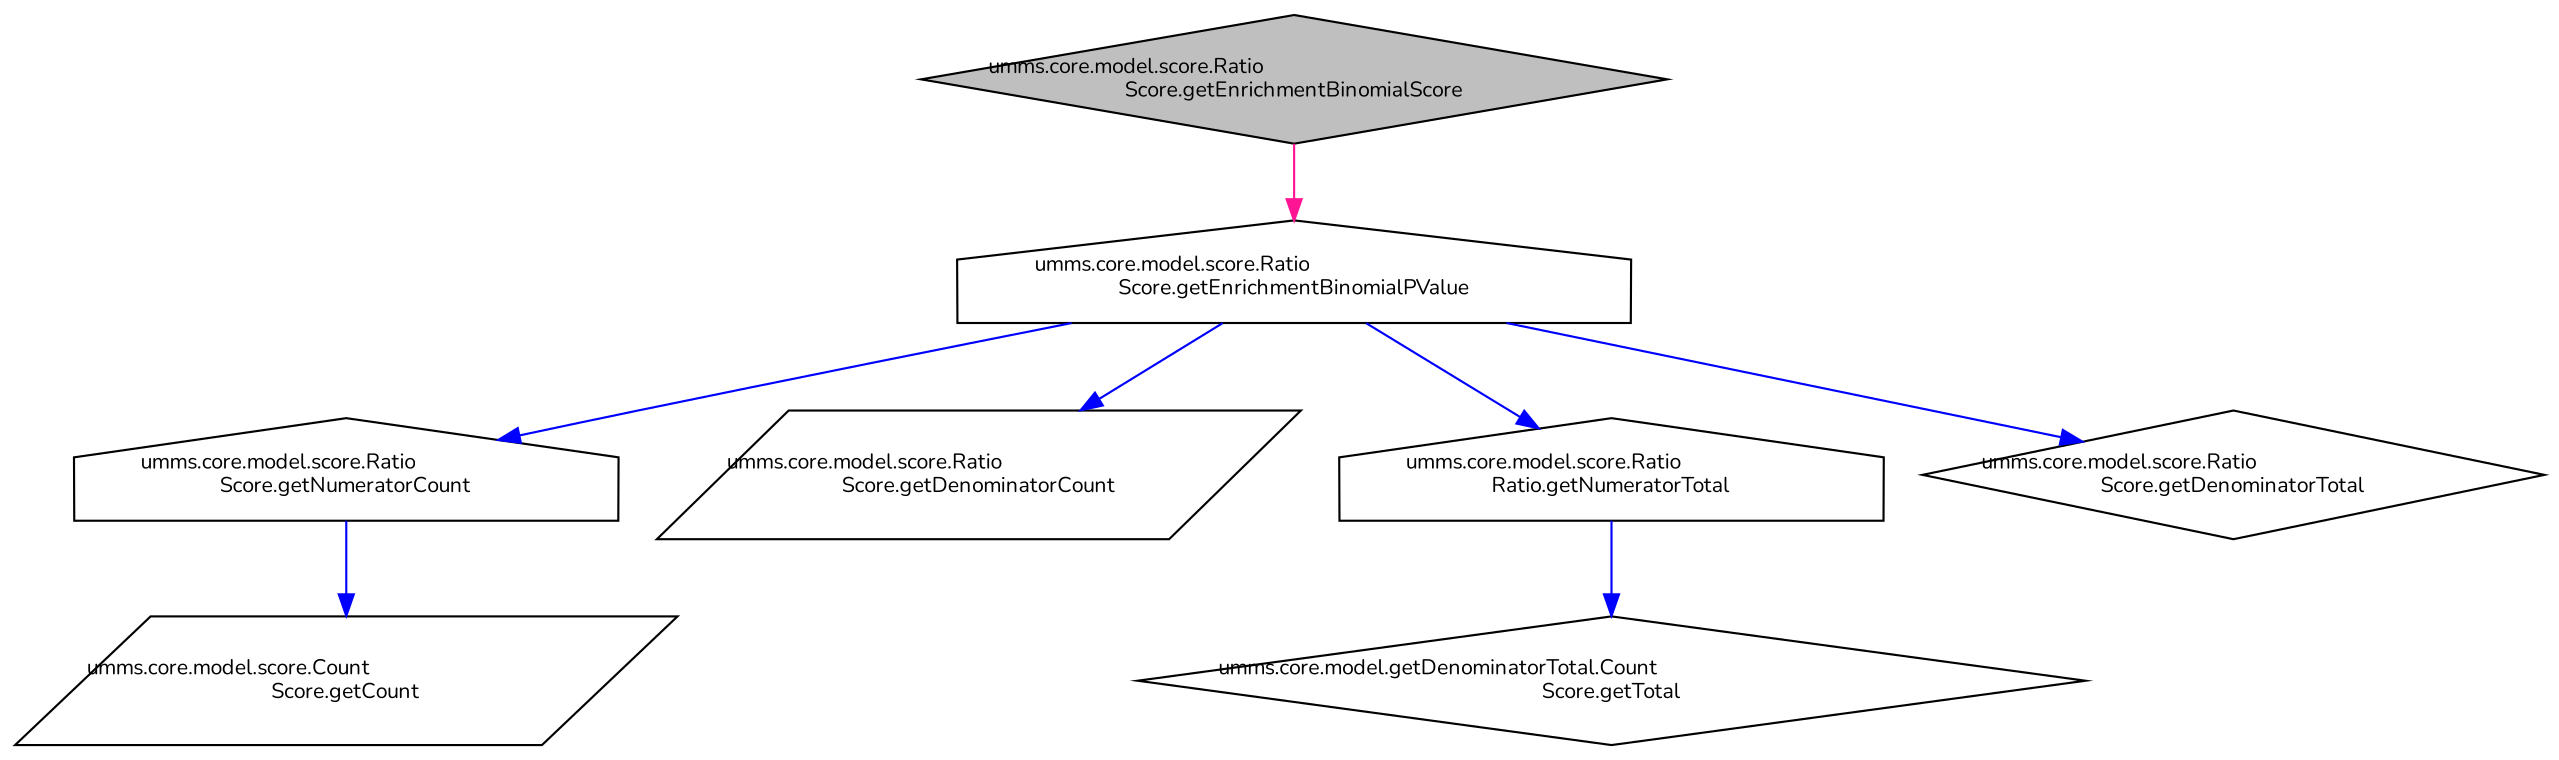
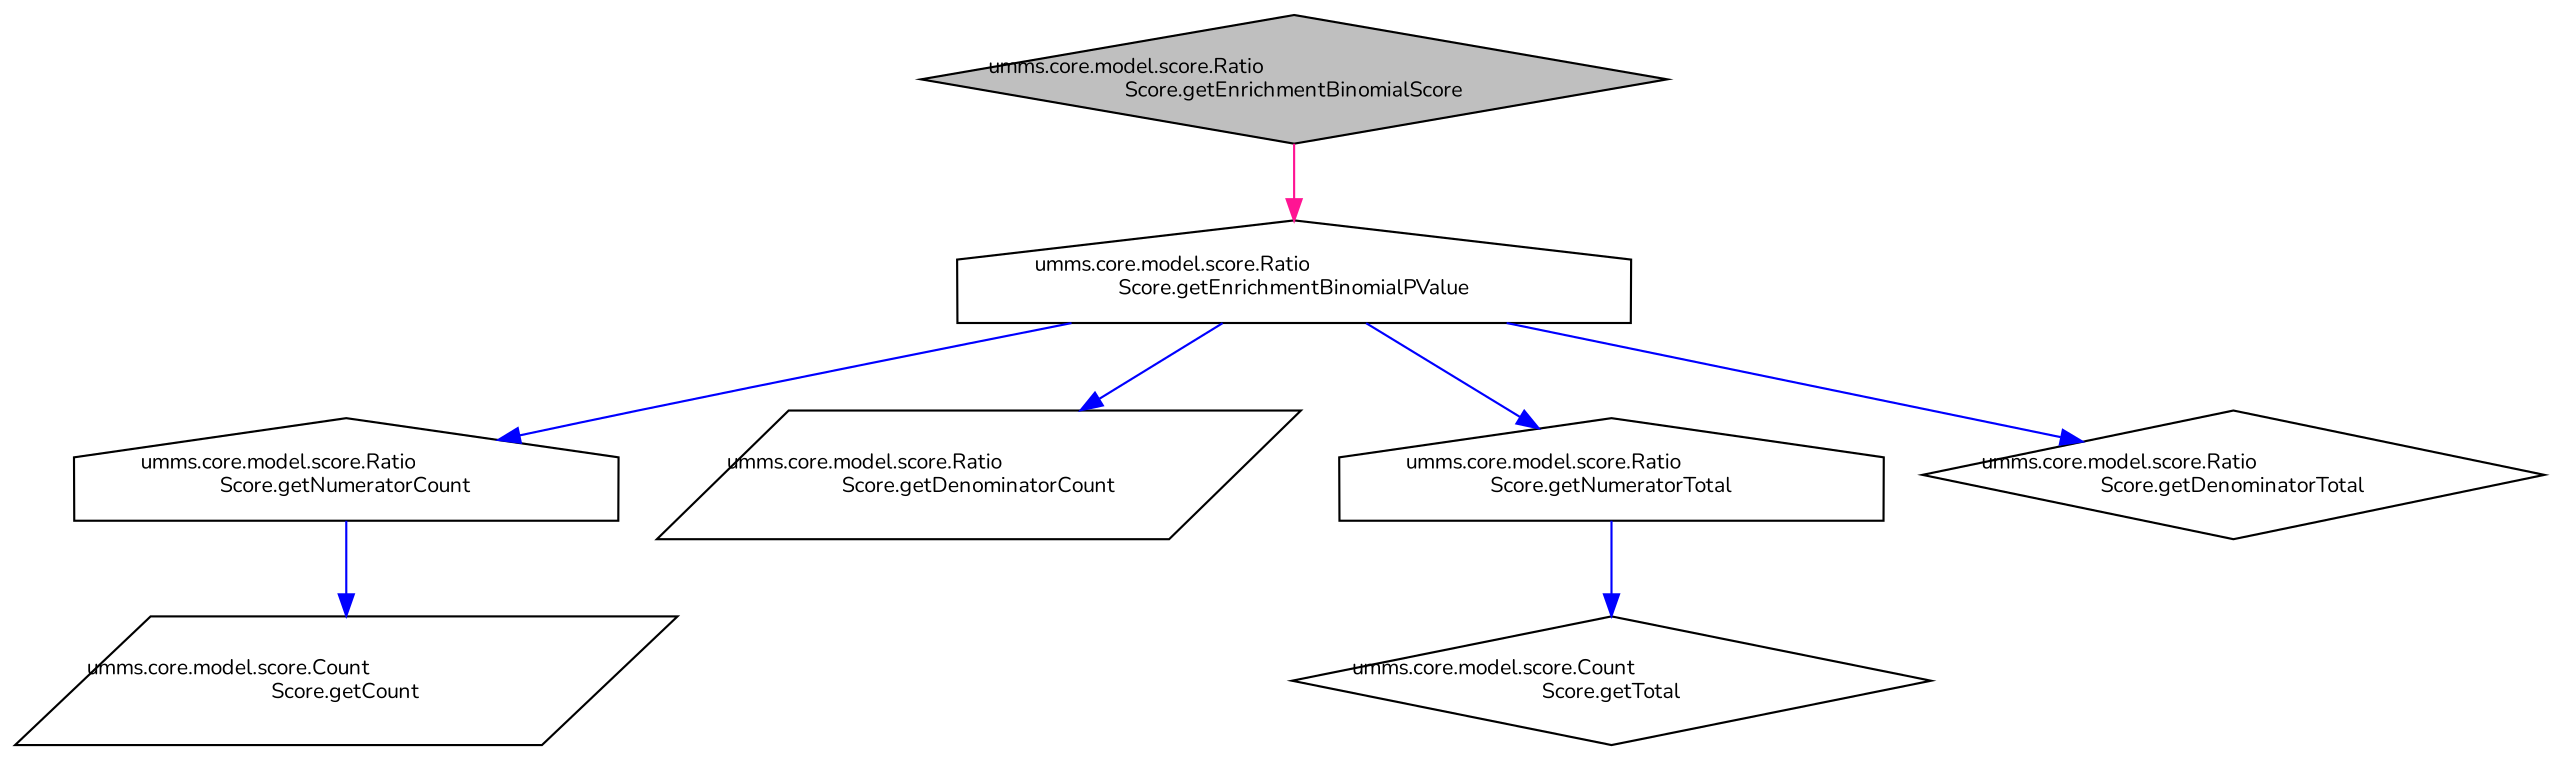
node "umms.core.model.score.Ratio Ratio.getNumeratorTotal": label "umms.core.model.score.Ratio Ratio.getNumeratorTotal" -> "umms.core.model.score.Ratio Score.getNumeratorTotal"
node "umms.core.model.getDenominatorTotal.Count Score.getTotal": label "umms.core.model.getDenominatorTotal.Count Score.getTotal" -> "umms.core.model.score.Count Score.getTotal"
